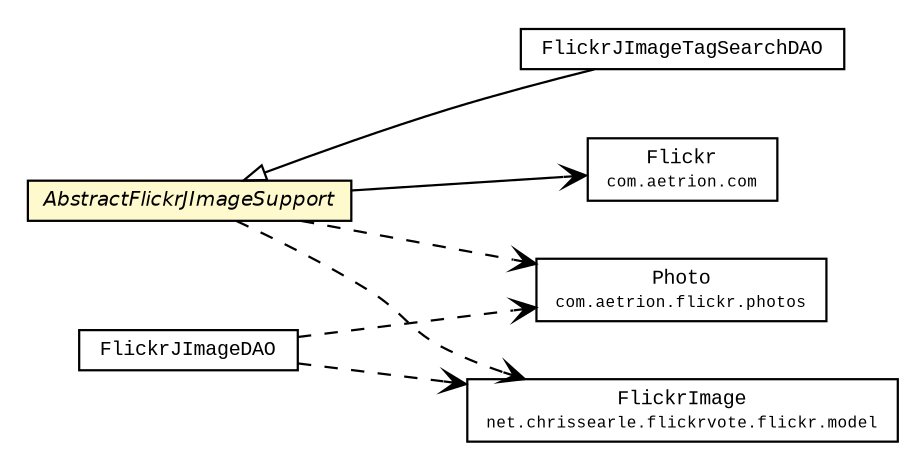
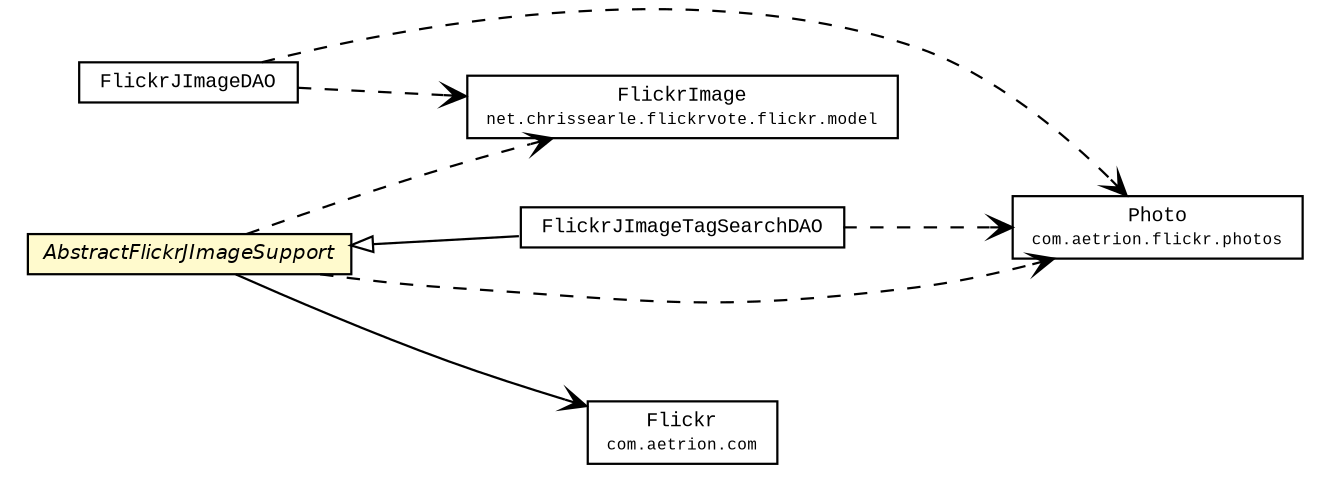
edge "FlickrJImageTagSearchDAO" -> "Photo": added
